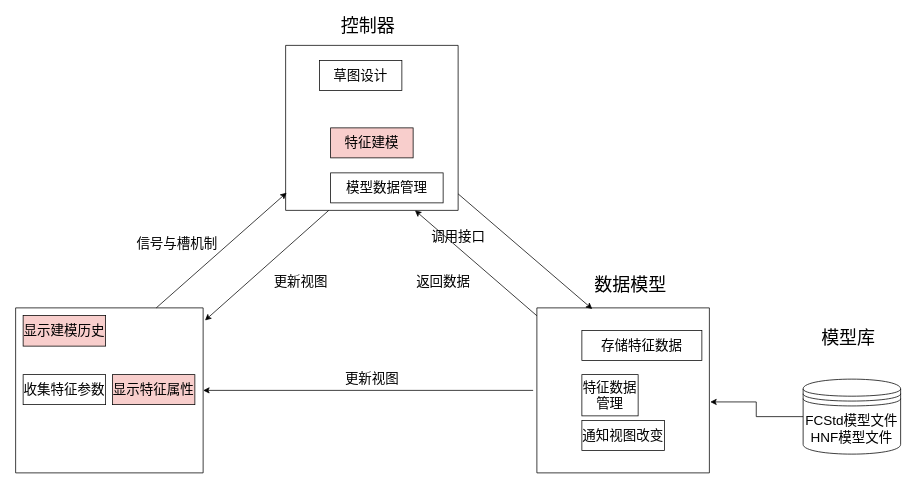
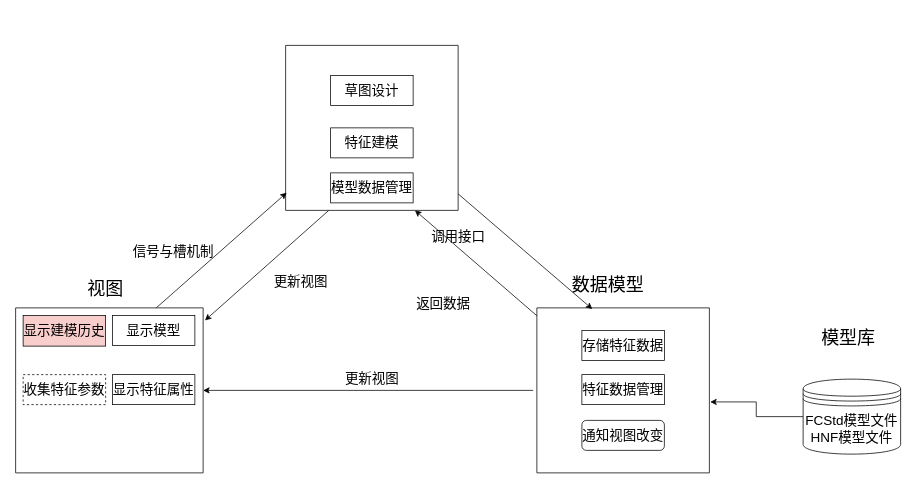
node "控制器": removed
node "草图设计": moved (360, 75) -> (372, 90)
node "特征建模": fillcolor #f8cecc -> #ffffff
node "模型数据管理": size 113x30 -> 83x30
node "信号与槽机制": moved (177, 244) -> (173, 252)
node "返回数据": moved (443, 282) -> (443, 304)
node "数据模型": moved (630, 285) -> (608, 285)
node "视图": added
node "显示模型": added
node "存储特征数据": size 120x30 -> 83x30
node "收集特征参数": style solid -> dashed
node "显示特征属性": fillcolor #f8cecc -> #ffffff
node "特征数据管理": size 56x41 -> 83x30
node "通知视图改变": shape rectangle -> rounded rectangle
